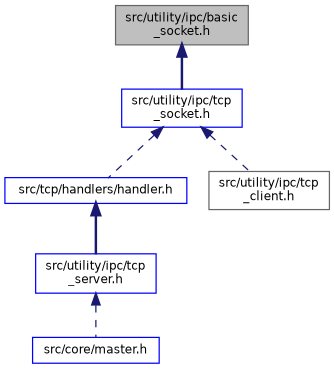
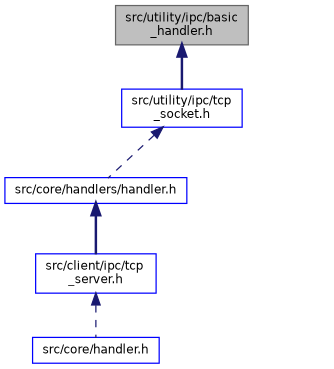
node "src/utility/ipc/basic _socket.h": label "src/utility/ipc/basic _socket.h" -> "src/utility/ipc/basic _handler.h"
node "src/tcp/handlers/handler.h": label "src/tcp/handlers/handler.h" -> "src/core/handlers/handler.h"
node "src/utility/ipc/tcp _client.h": removed
node "src/utility/ipc/tcp _server.h": label "src/utility/ipc/tcp _server.h" -> "src/client/ipc/tcp _server.h"
node "src/core/master.h": label "src/core/master.h" -> "src/core/handler.h"
